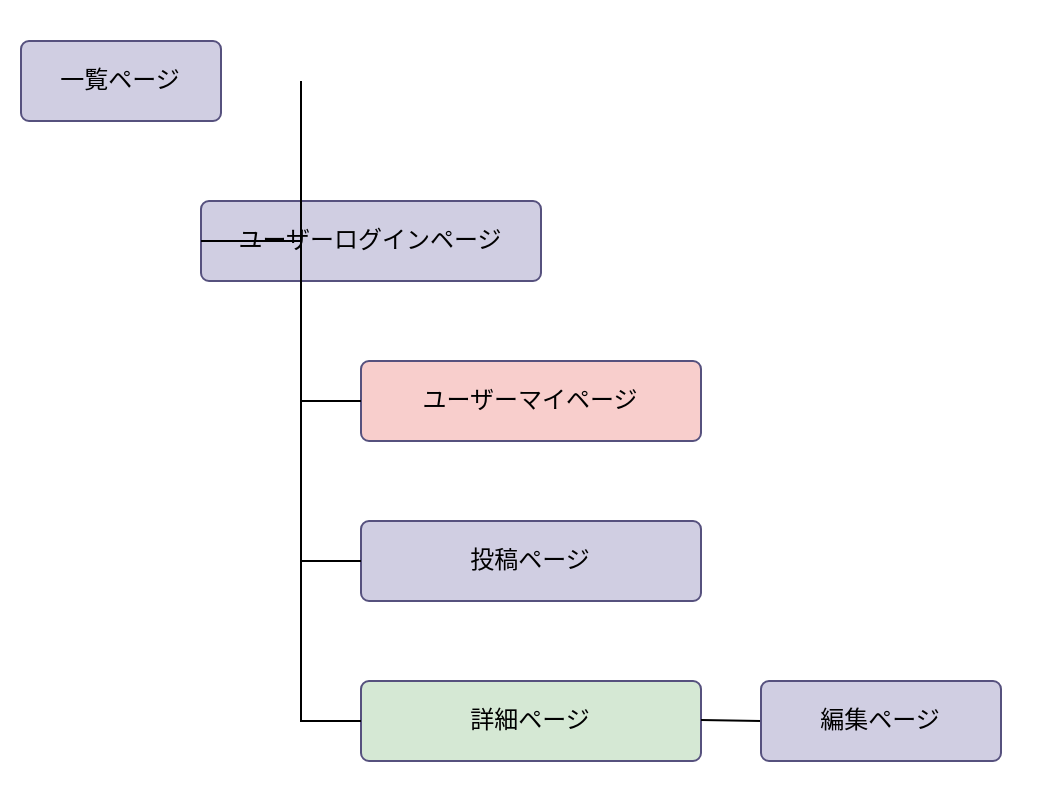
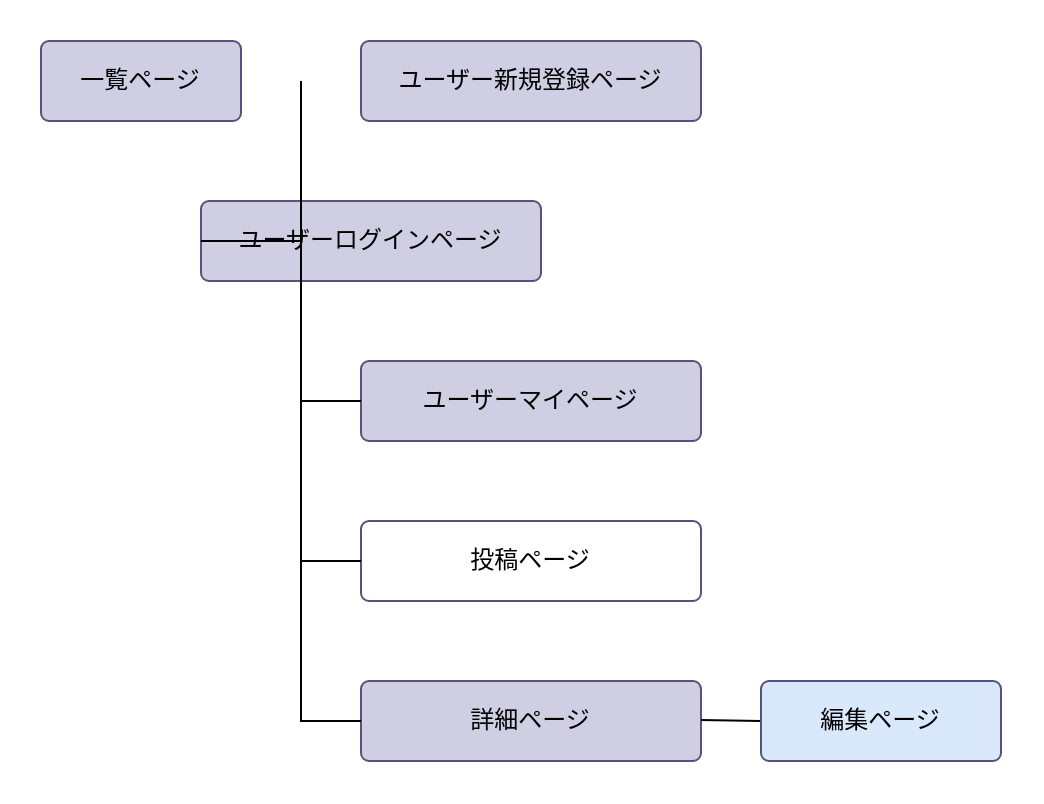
node "一覧ページ": moved (121, 81) -> (141, 81)
node "ユーザー新規登録ページ": added
node "ユーザーマイページ": fillcolor #f8cecc -> #d0cee2
node "投稿ページ": fillcolor #d0cee2 -> #ffffff
node "詳細ページ": fillcolor #d5e8d4 -> #d0cee2
node "編集ページ": fillcolor #d0cee2 -> #dae8fc
